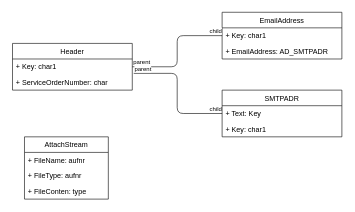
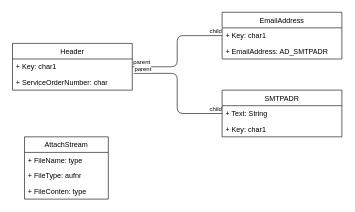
node "+ Text: Key": label "+ Text: Key" -> "+ Text: String"
node "+ FileName: aufnr": label "+ FileName: aufnr" -> "+ FileName: type"
